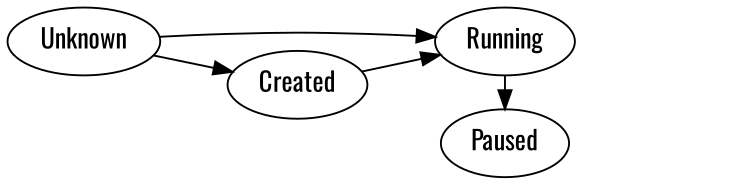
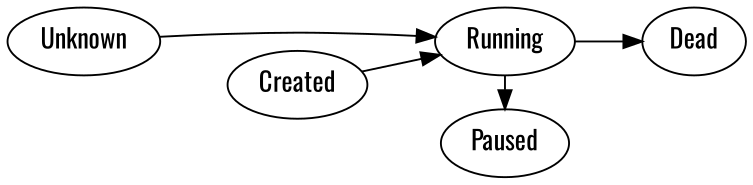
node "Dead": added
edge "Unknown" -> "Created": removed
